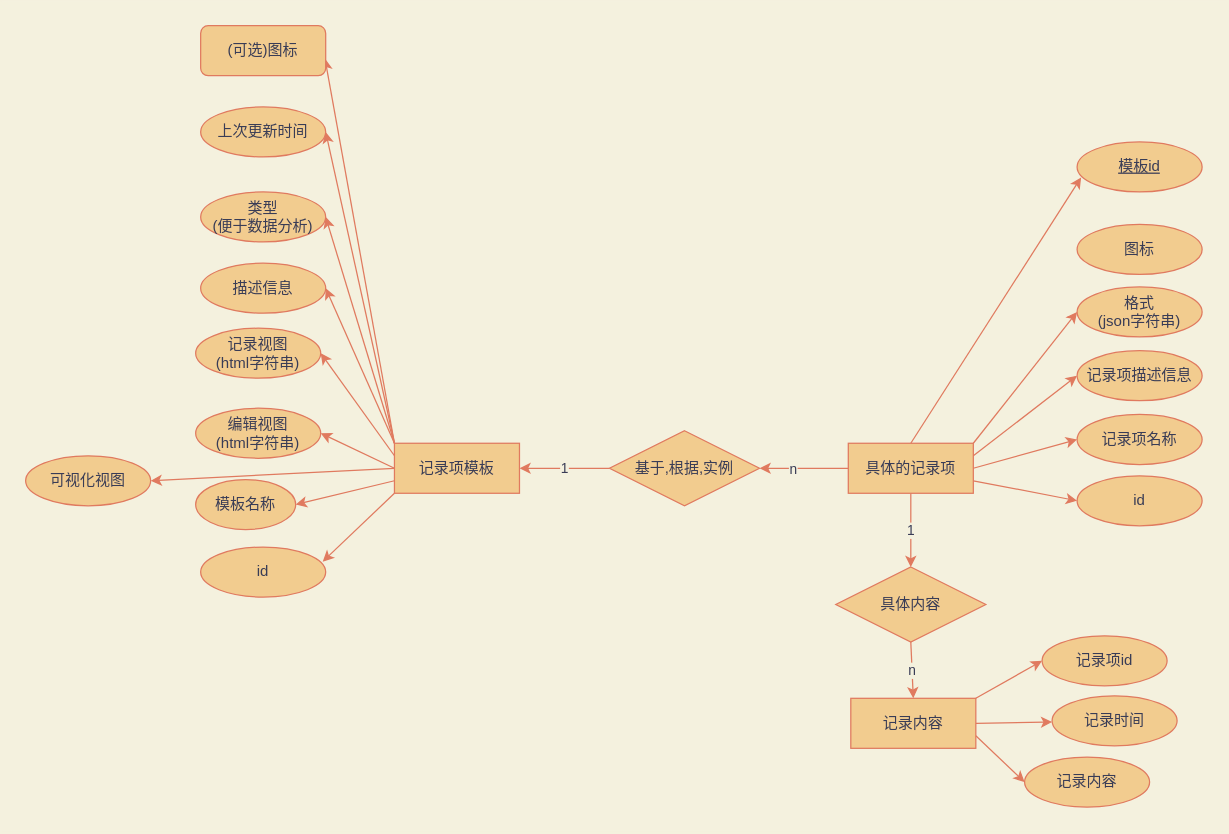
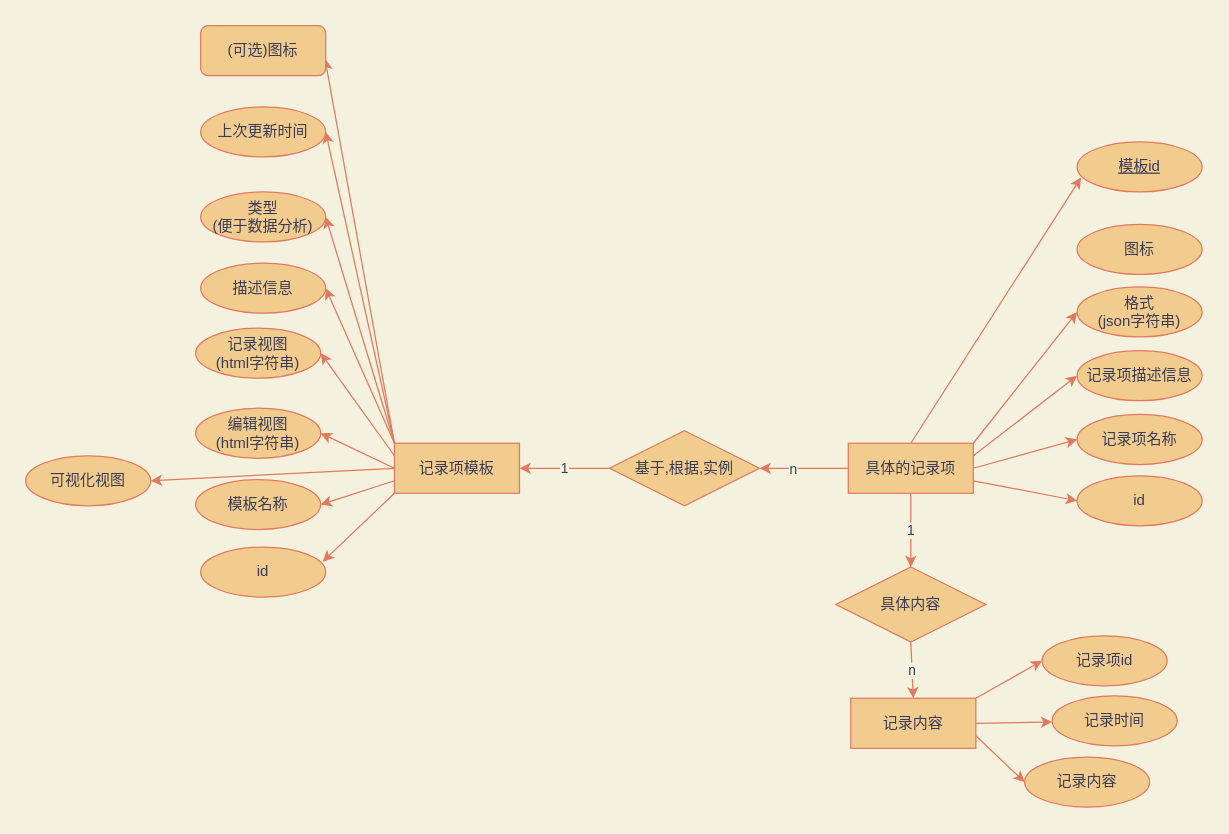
node "模板名称": size 100x50 -> 125x50
